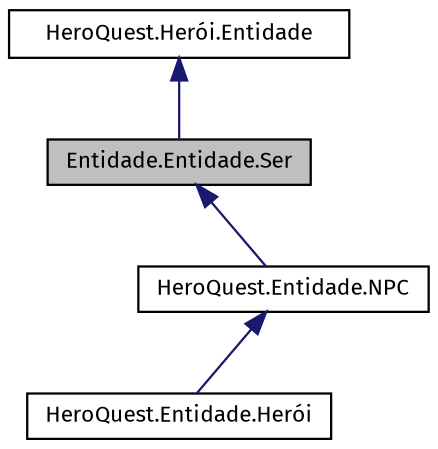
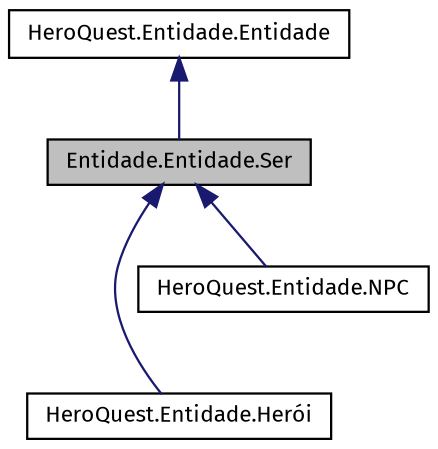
node "HeroQuest.Herói.Entidade": label "HeroQuest.Herói.Entidade" -> "HeroQuest.Entidade.Entidade"
edge "HeroQuest.Entidade.Herói" -> "HeroQuest.Entidade.NPC": now "HeroQuest.Entidade.Herói" -> "Entidade.Entidade.Ser"
